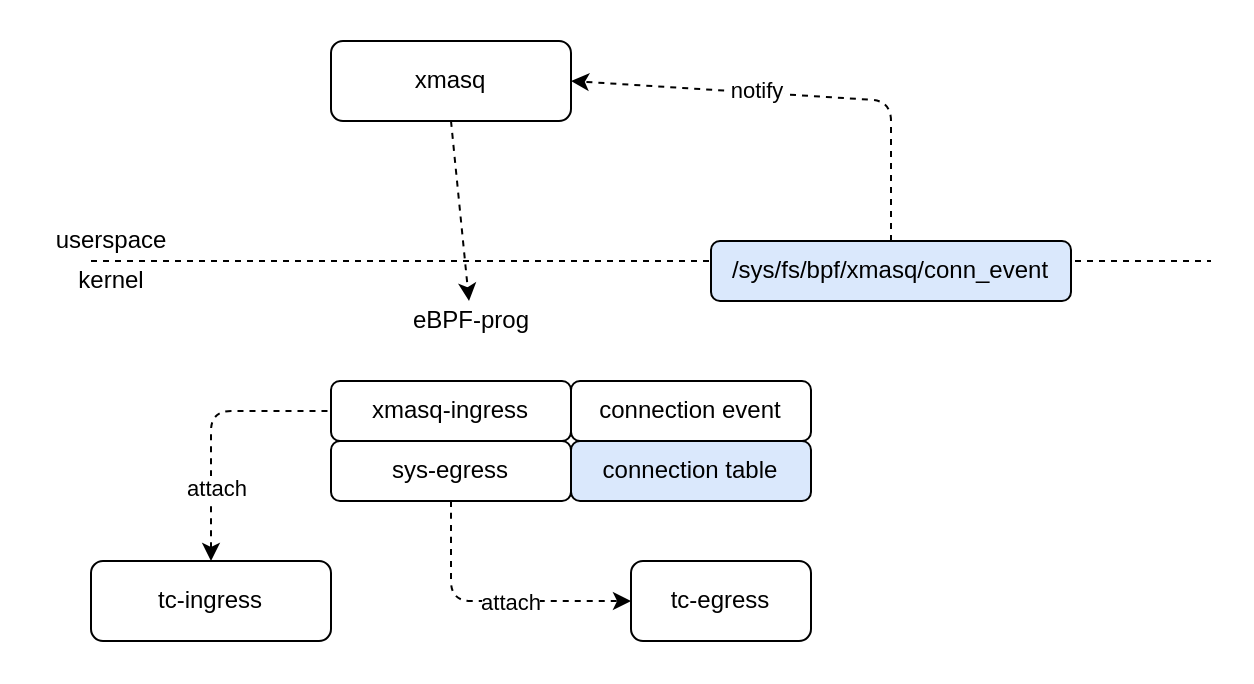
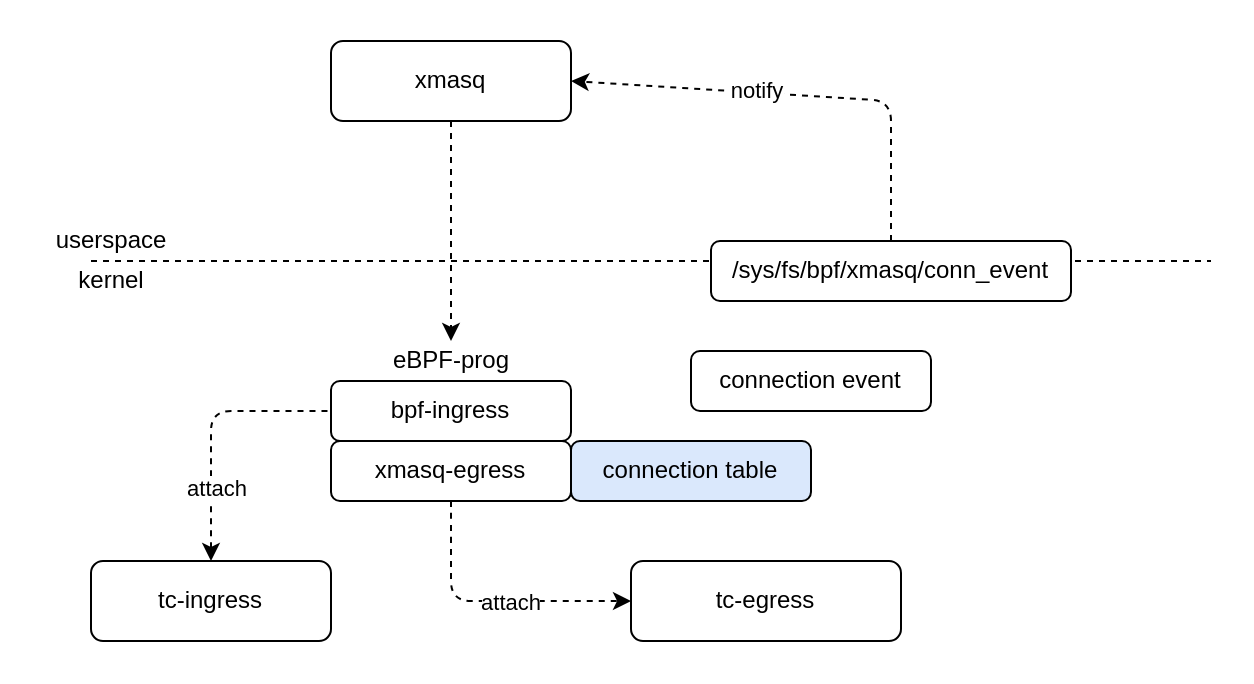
node "/sys/fs/bpf/xmasq/conn_event": fillcolor #dae8fc -> #ffffff
node "eBPF-prog": moved (471, 321) -> (451, 361)
node "xmasq-ingress": label "xmasq-ingress" -> "bpf-ingress"
node "connection event": moved (691, 411) -> (811, 381)
node "sys-egress": label "sys-egress" -> "xmasq-egress"
node "tc-egress": size 180x80 -> 270x80
